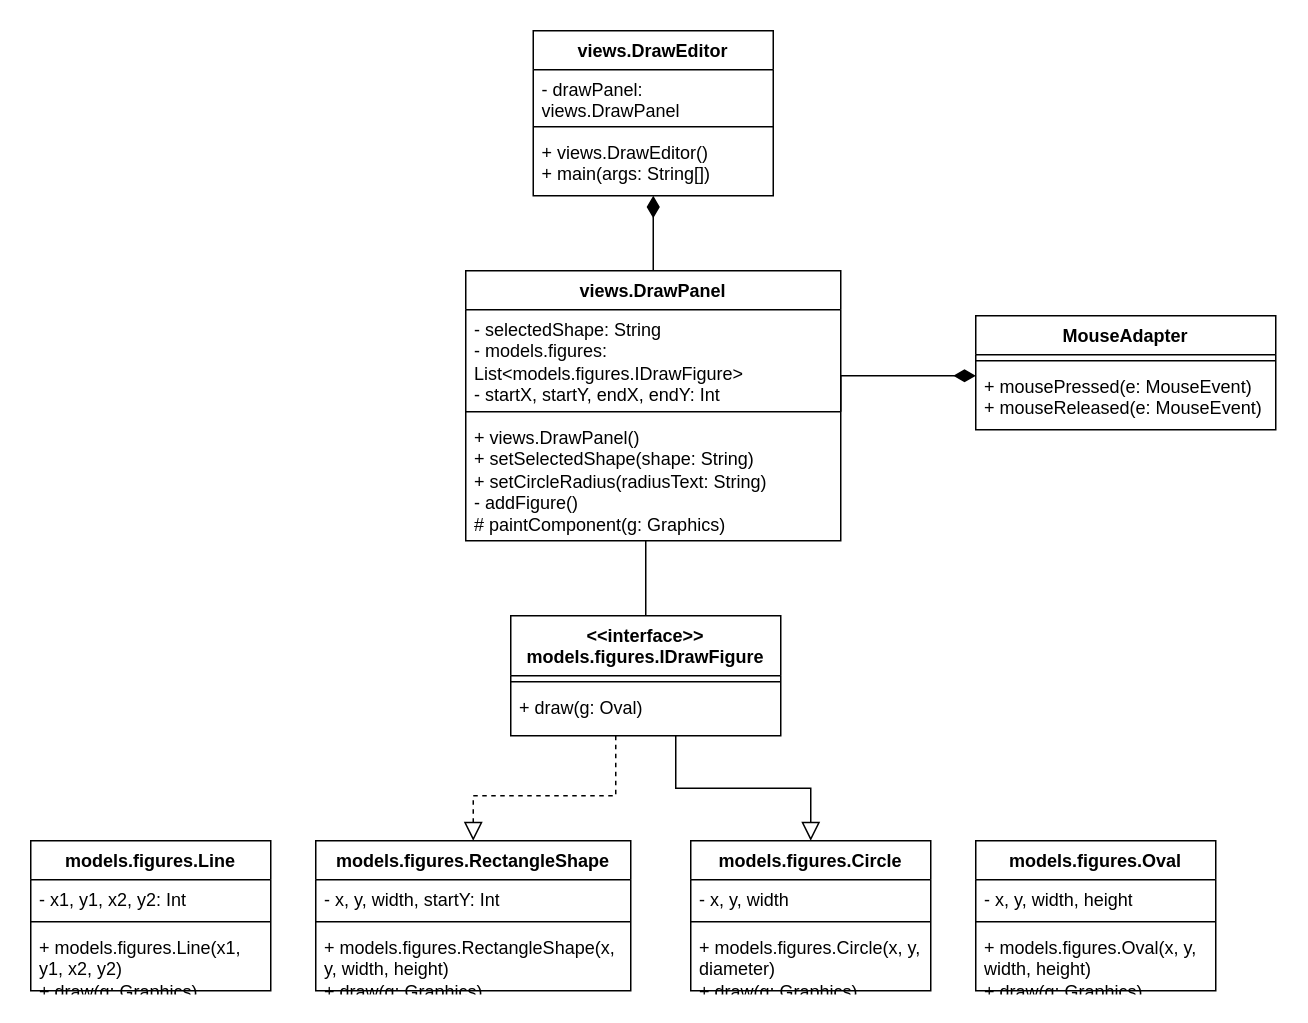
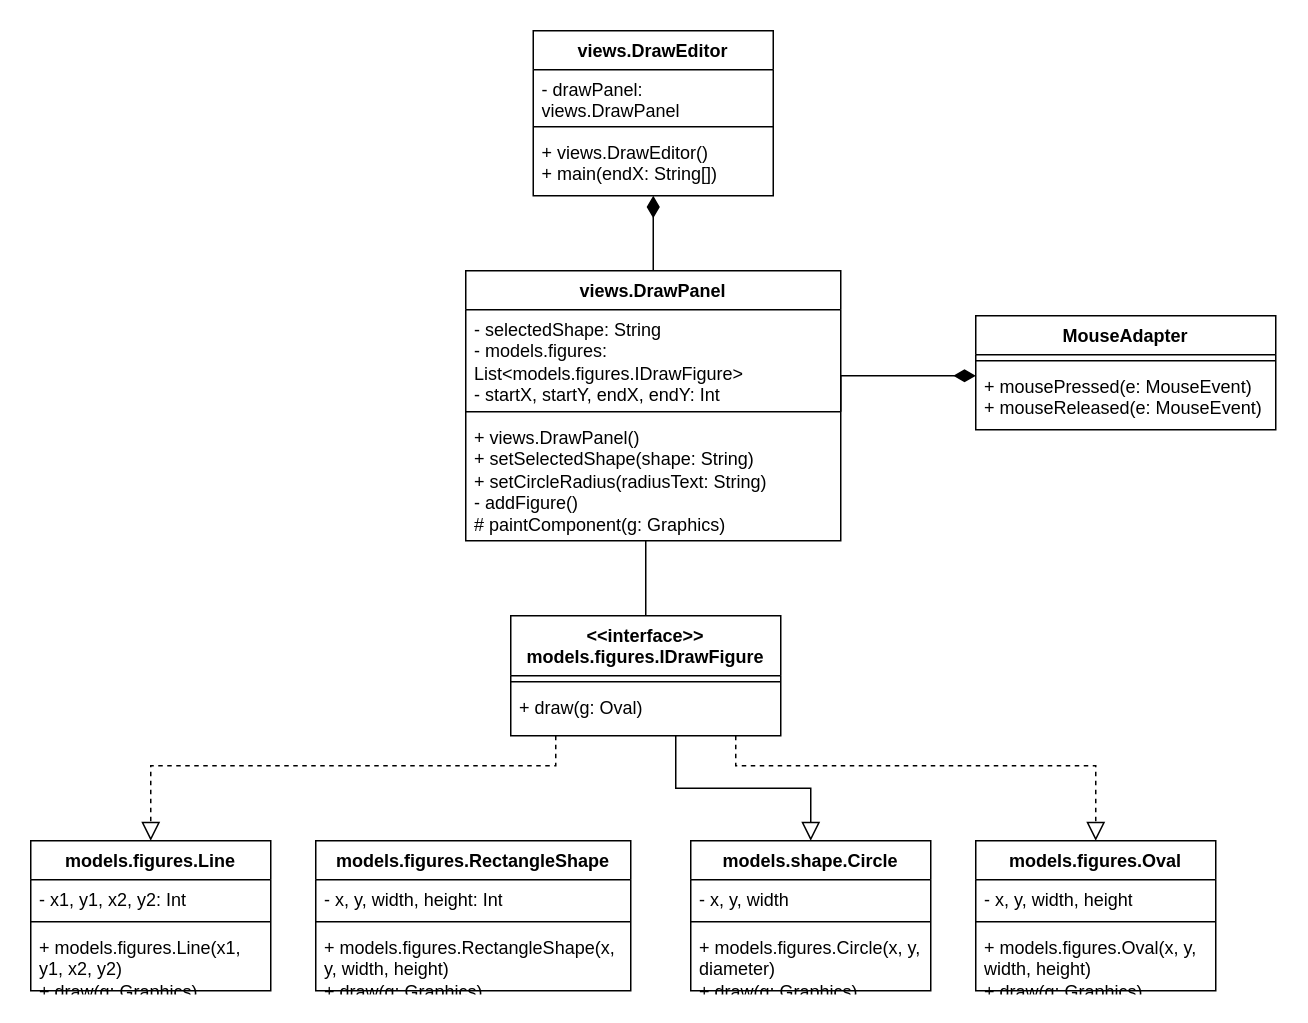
node "+ views.DrawEditor() + main(args: String[])": label "+ views.DrawEditor() + main(args: String[])" -> "+ views.DrawEditor() + main(endX: String[])"
edge "<<interface>> models.figures.IDrawFigure" -> "models.figures.Line": added
edge "<<interface>> models.figures.IDrawFigure" -> "models.figures.Oval": added
edge "<<interface>> models.figures.IDrawFigure" -> "models.figures.RectangleShape": removed
node "models.figures.Circle": label "models.figures.Circle" -> "models.shape.Circle"
node "- x, y, width, startY: Int": label "- x, y, width, startY: Int" -> "- x, y, width, height: Int"
